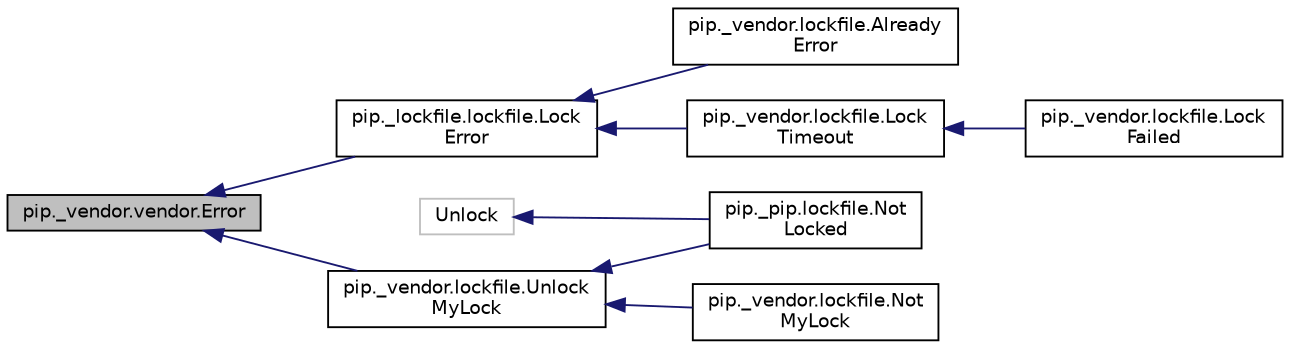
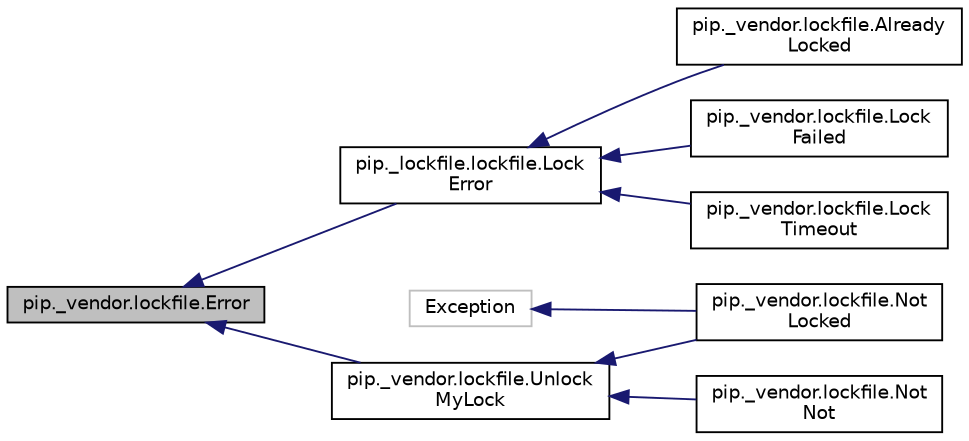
node "pip._vendor.lockfile.Already Error": label "pip._vendor.lockfile.Already Error" -> "pip._vendor.lockfile.Already Locked"
edge "pip._vendor.lockfile.Lock Failed" -> "pip._vendor.lockfile.Lock Timeout": now "pip._vendor.lockfile.Lock Failed" -> "pip._lockfile.lockfile.Lock Error"
node "pip._vendor.vendor.Error": label "pip._vendor.vendor.Error" -> "pip._vendor.lockfile.Error"
node "Unlock": label "Unlock" -> "Exception"
node "pip._pip.lockfile.Not Locked": label "pip._pip.lockfile.Not Locked" -> "pip._vendor.lockfile.Not Locked"
node "pip._vendor.lockfile.Not MyLock": label "pip._vendor.lockfile.Not MyLock" -> "pip._vendor.lockfile.Not Not"
